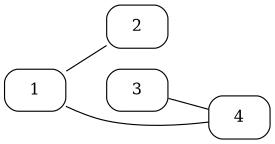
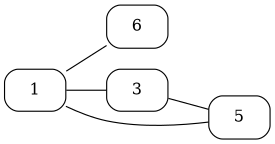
node "2": label "2" -> "6"
edge "1" -- "3": added
node "4": label "4" -> "5"
